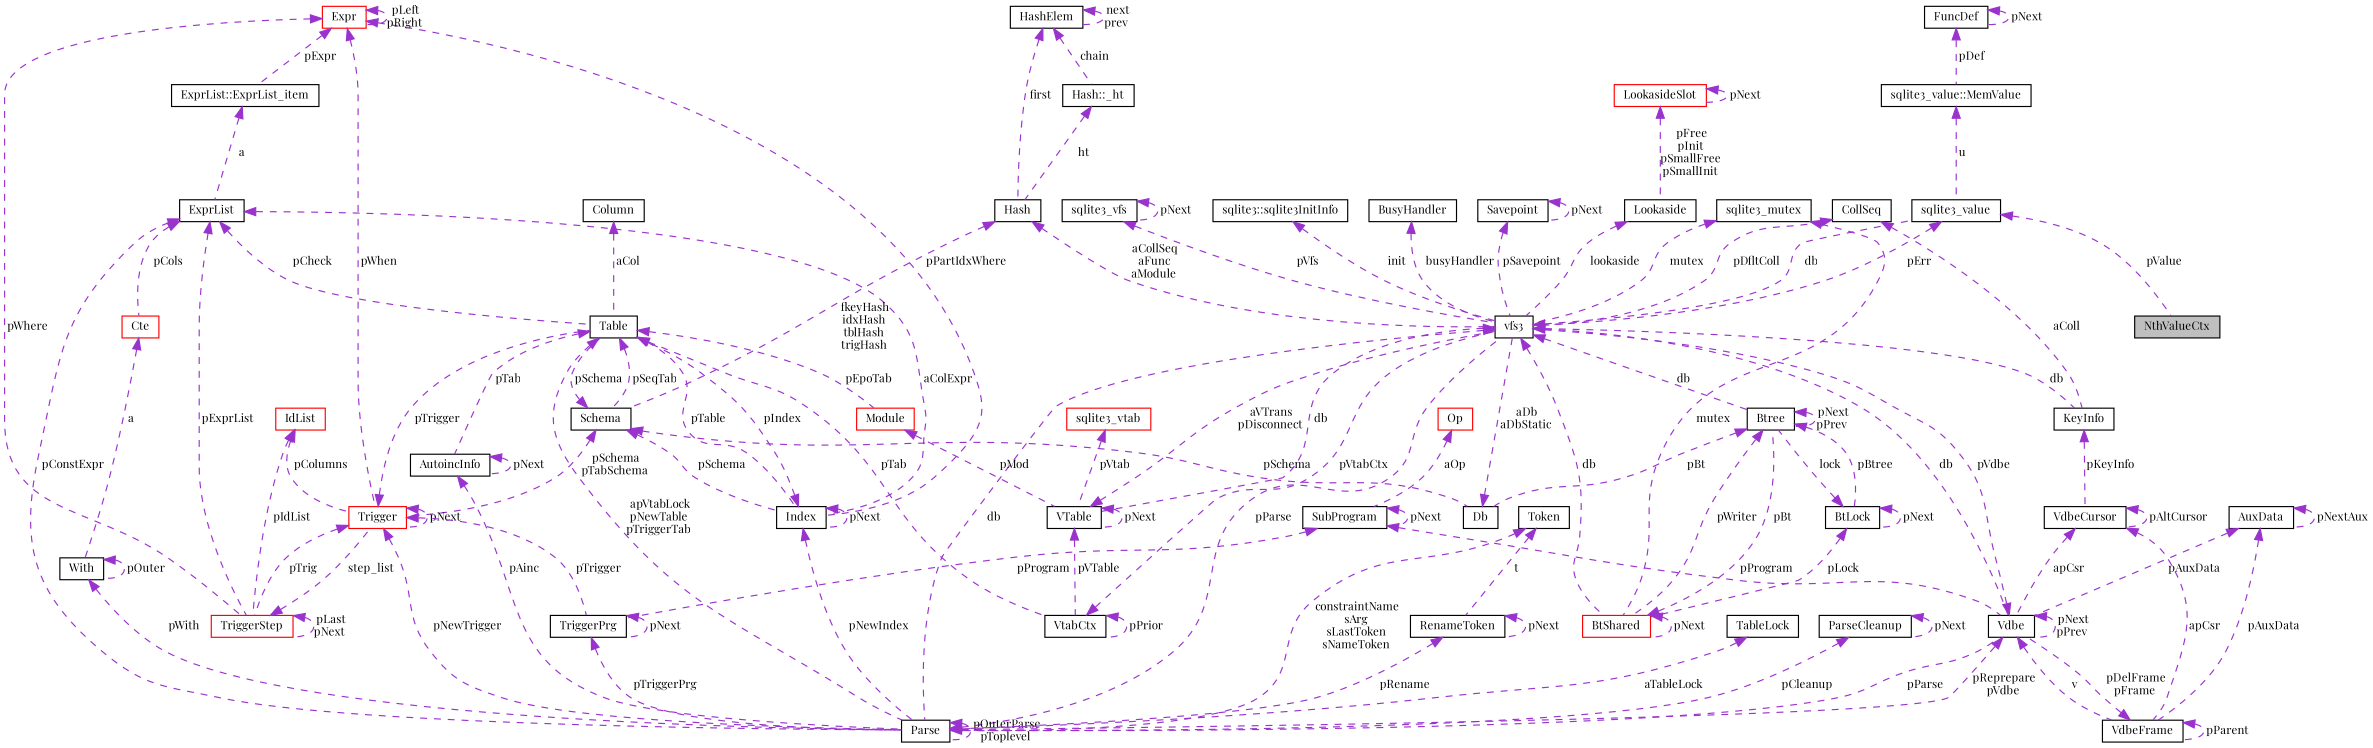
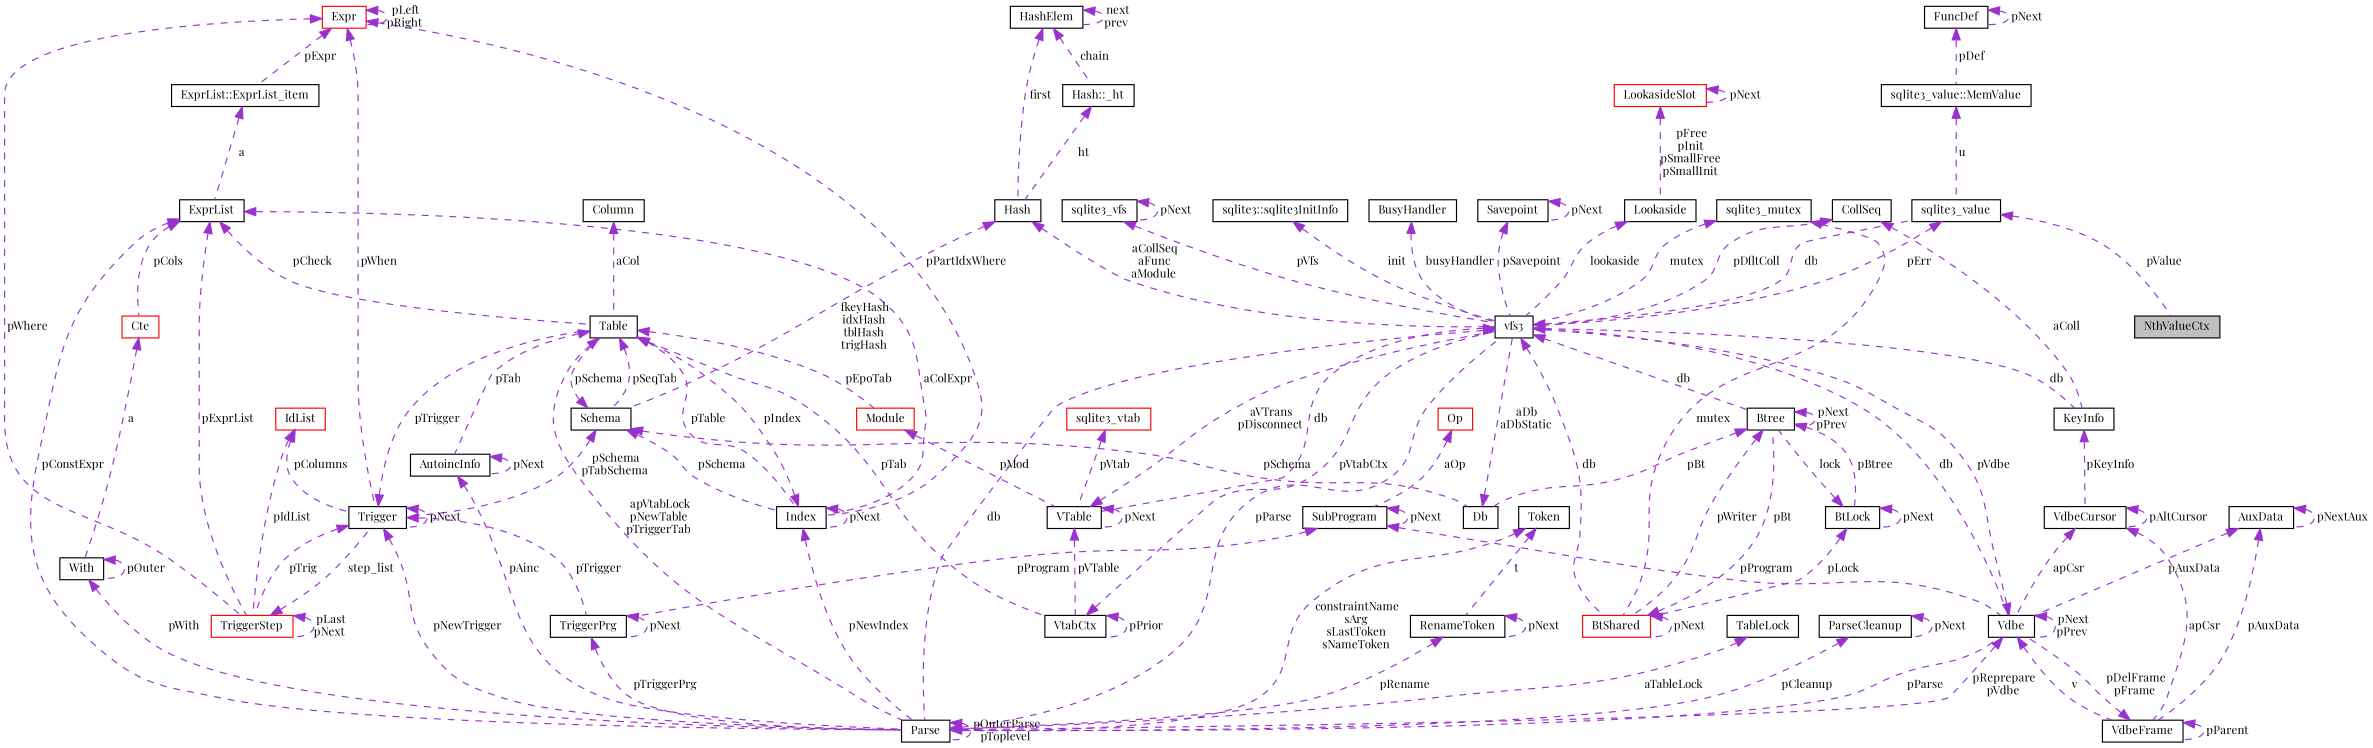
node "Trigger": color red -> black
